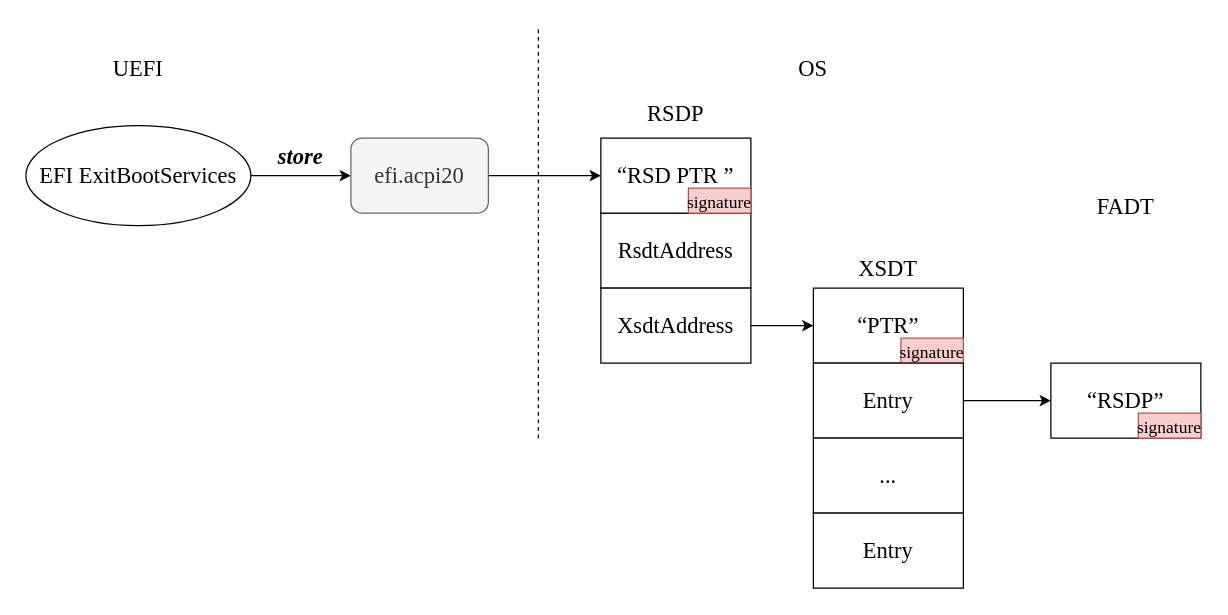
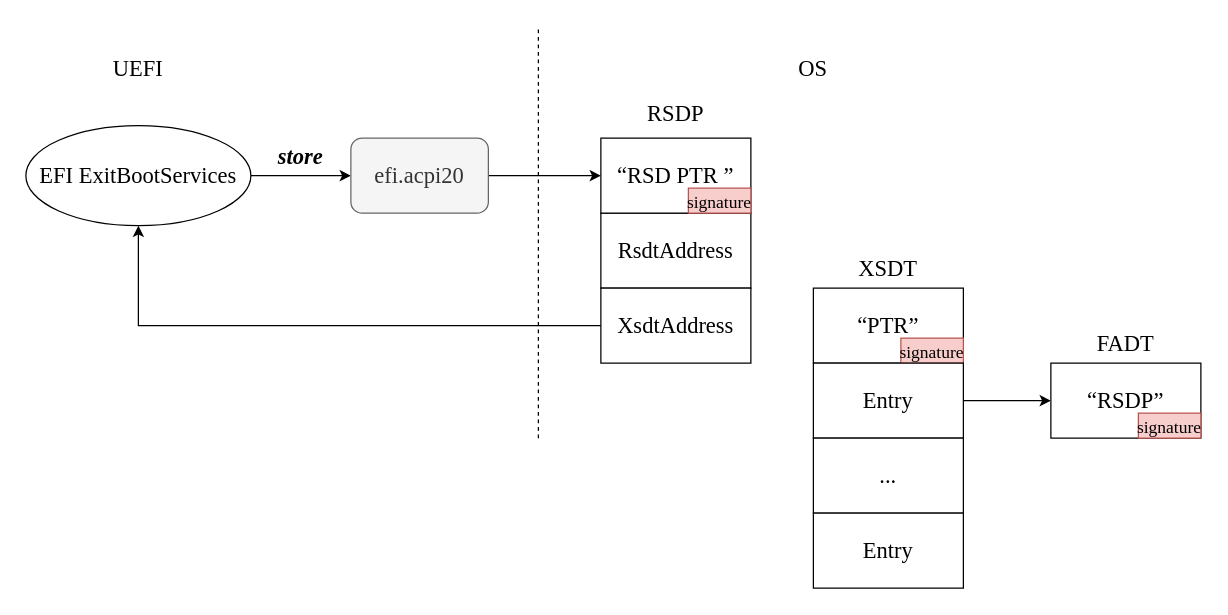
node "FADT": moved (1126, 207) -> (1126, 344)
edge "XsdtAddress" -> "“PTR”": now "XsdtAddress" -> "EFI ExitBootServices"
